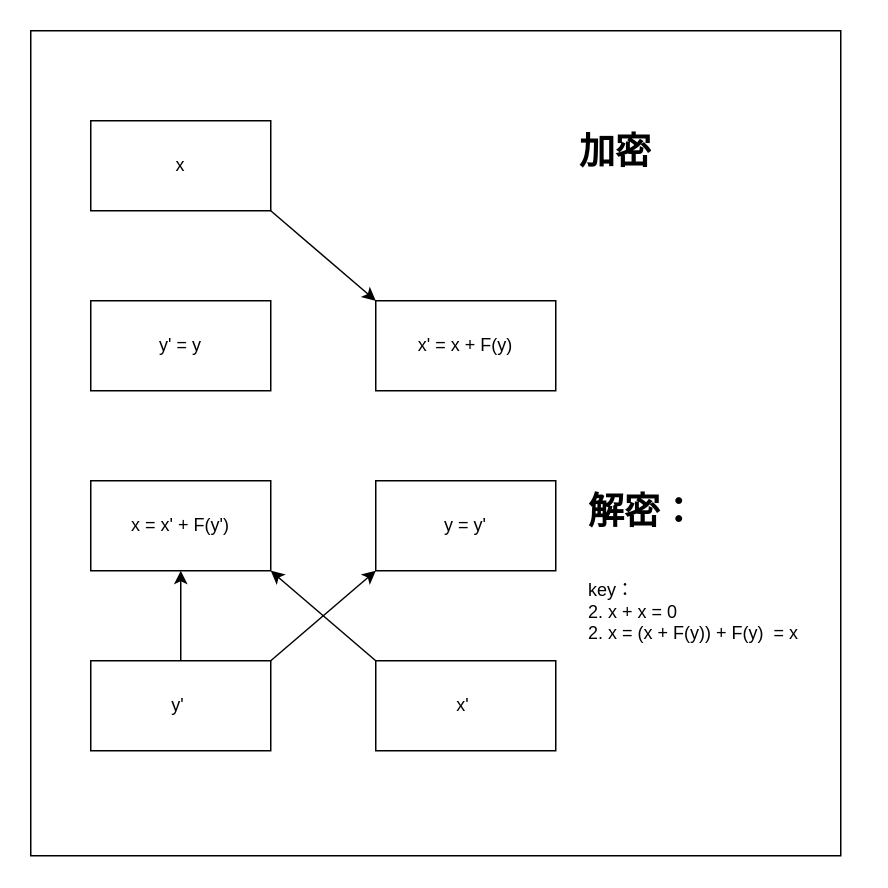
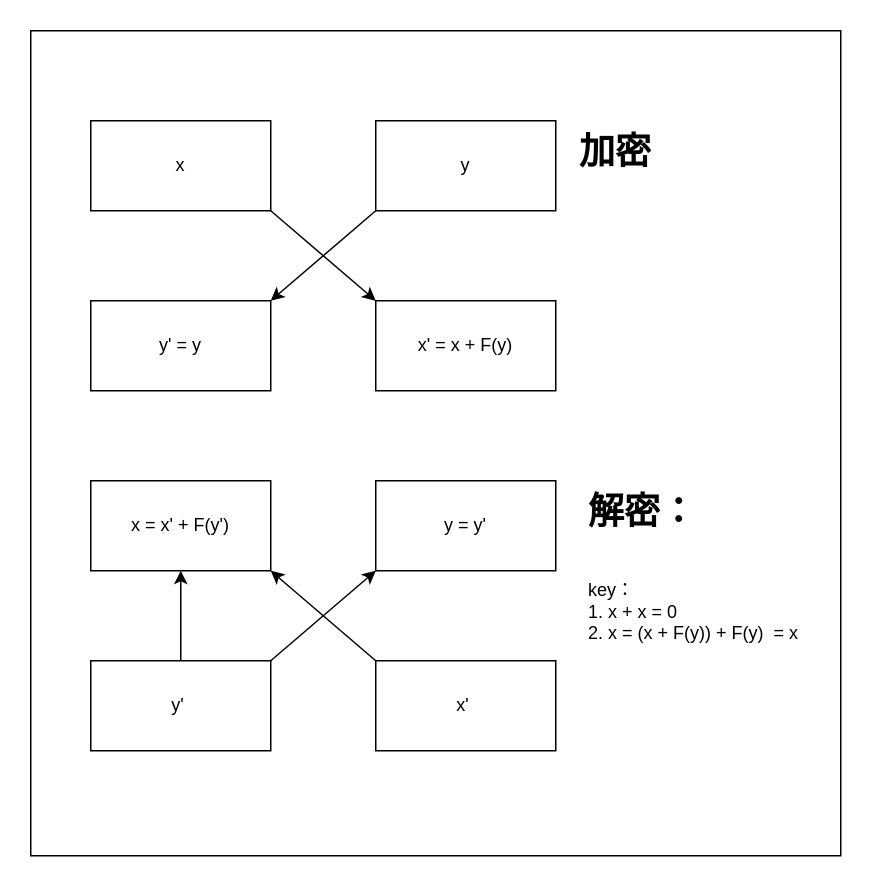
node "y": added
edge "y" -> "y' = y": added
node "解密： key： 2. x + x = 0 2. x = (x + F(y)) + F(y) = x": label "解密： key： 2. x + x = 0 2. x = (x + F(y)) + F(y) = x" -> "解密： key： 1. x + x = 0 2. x = (x + F(y)) + F(y) = x"
